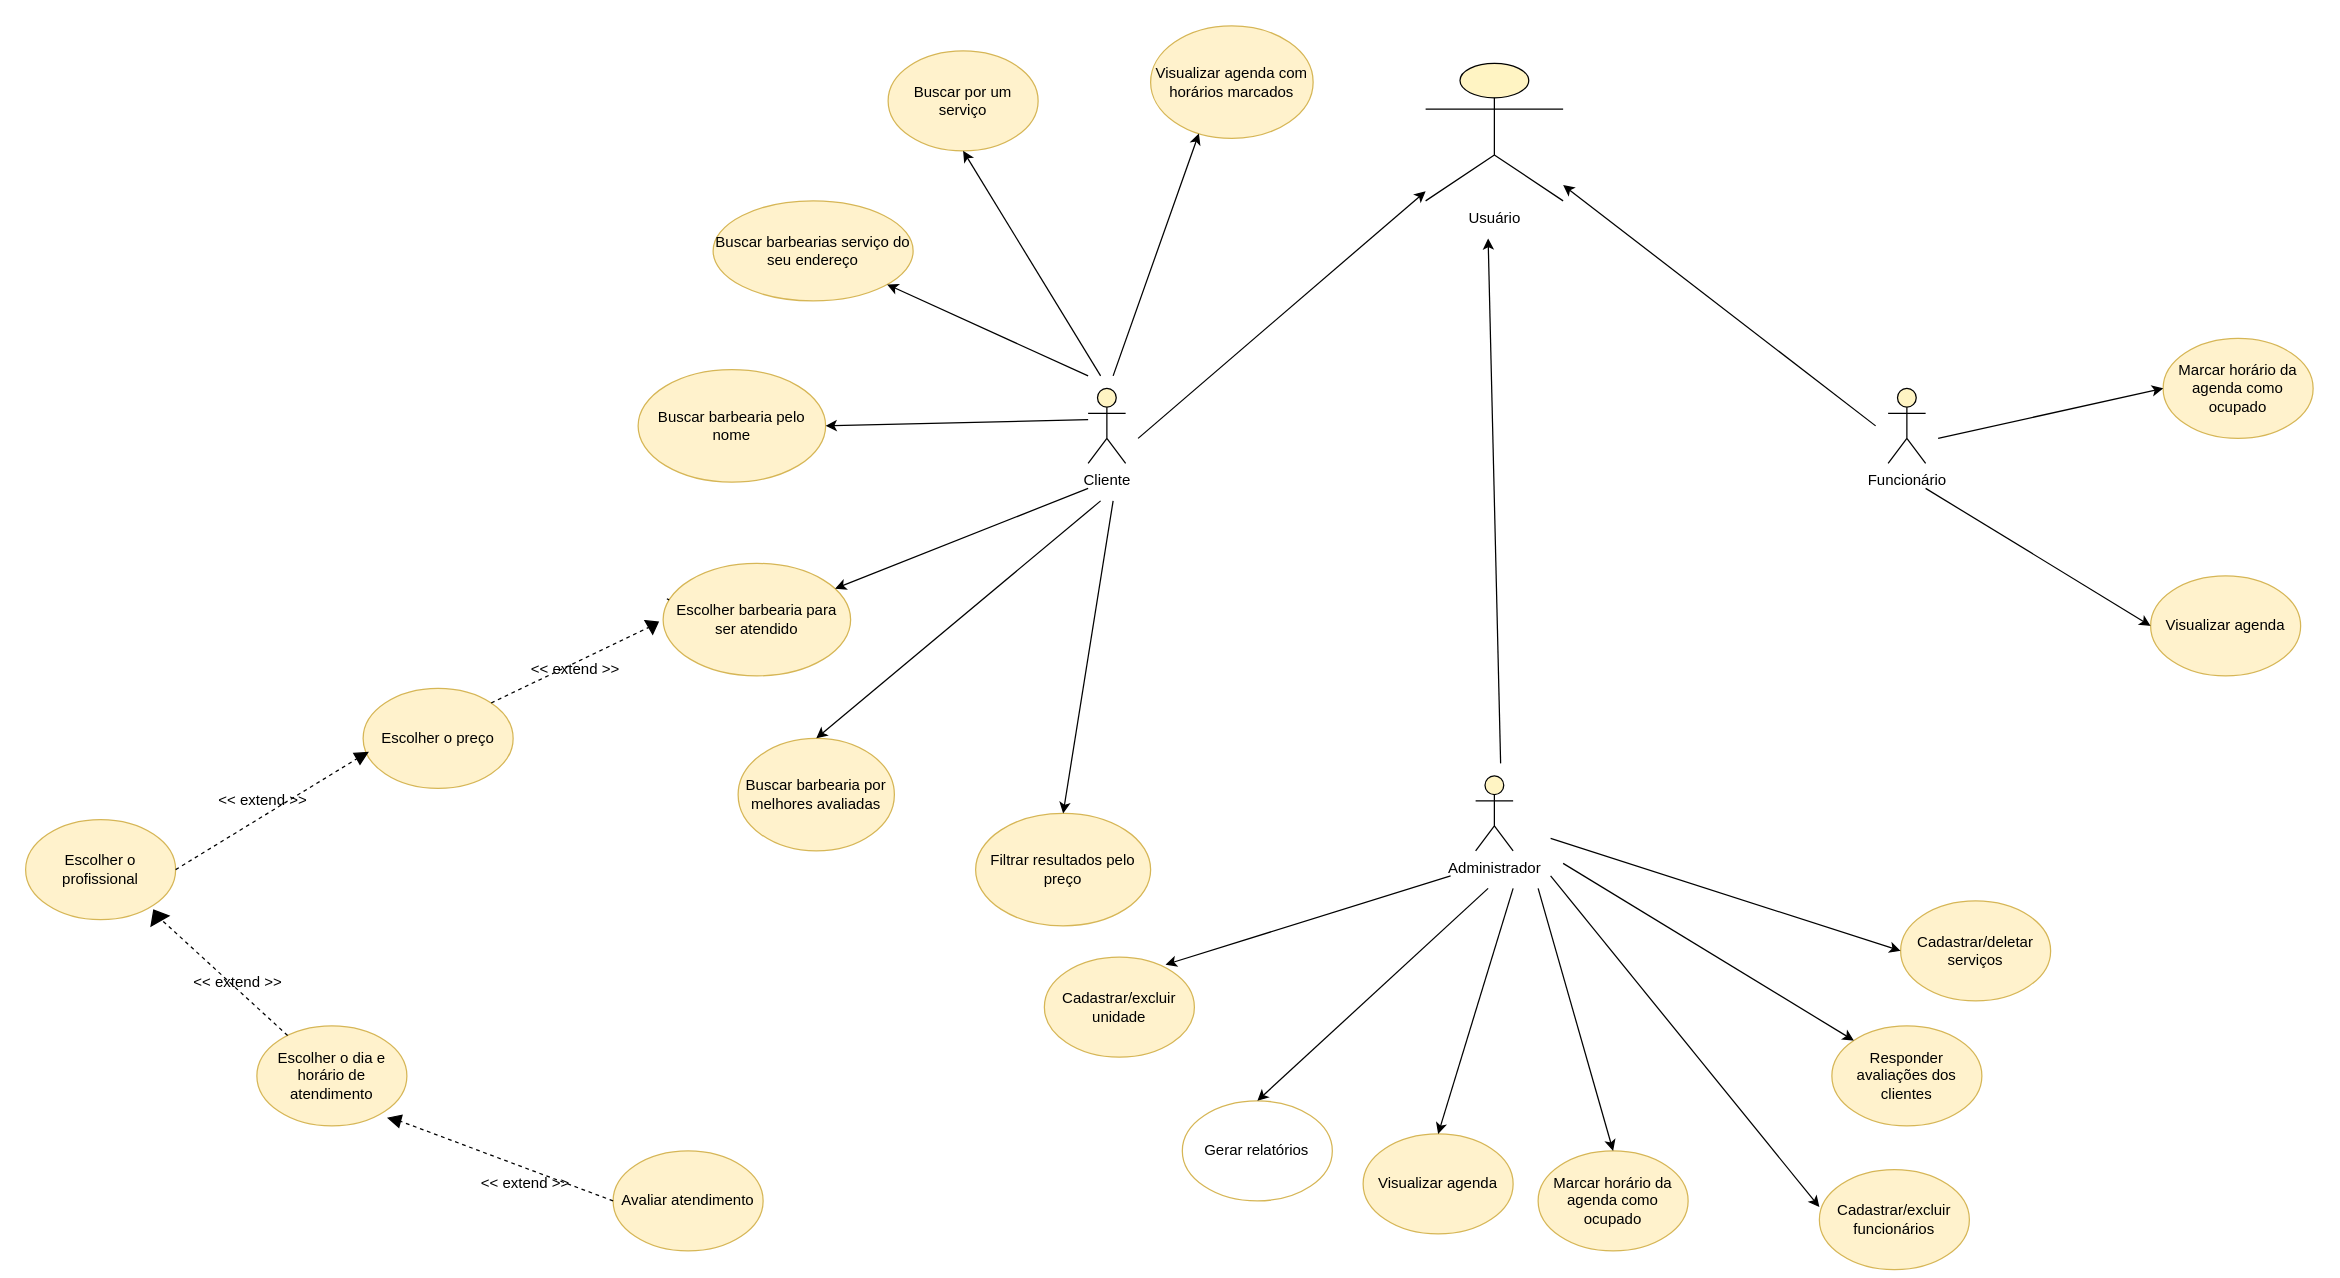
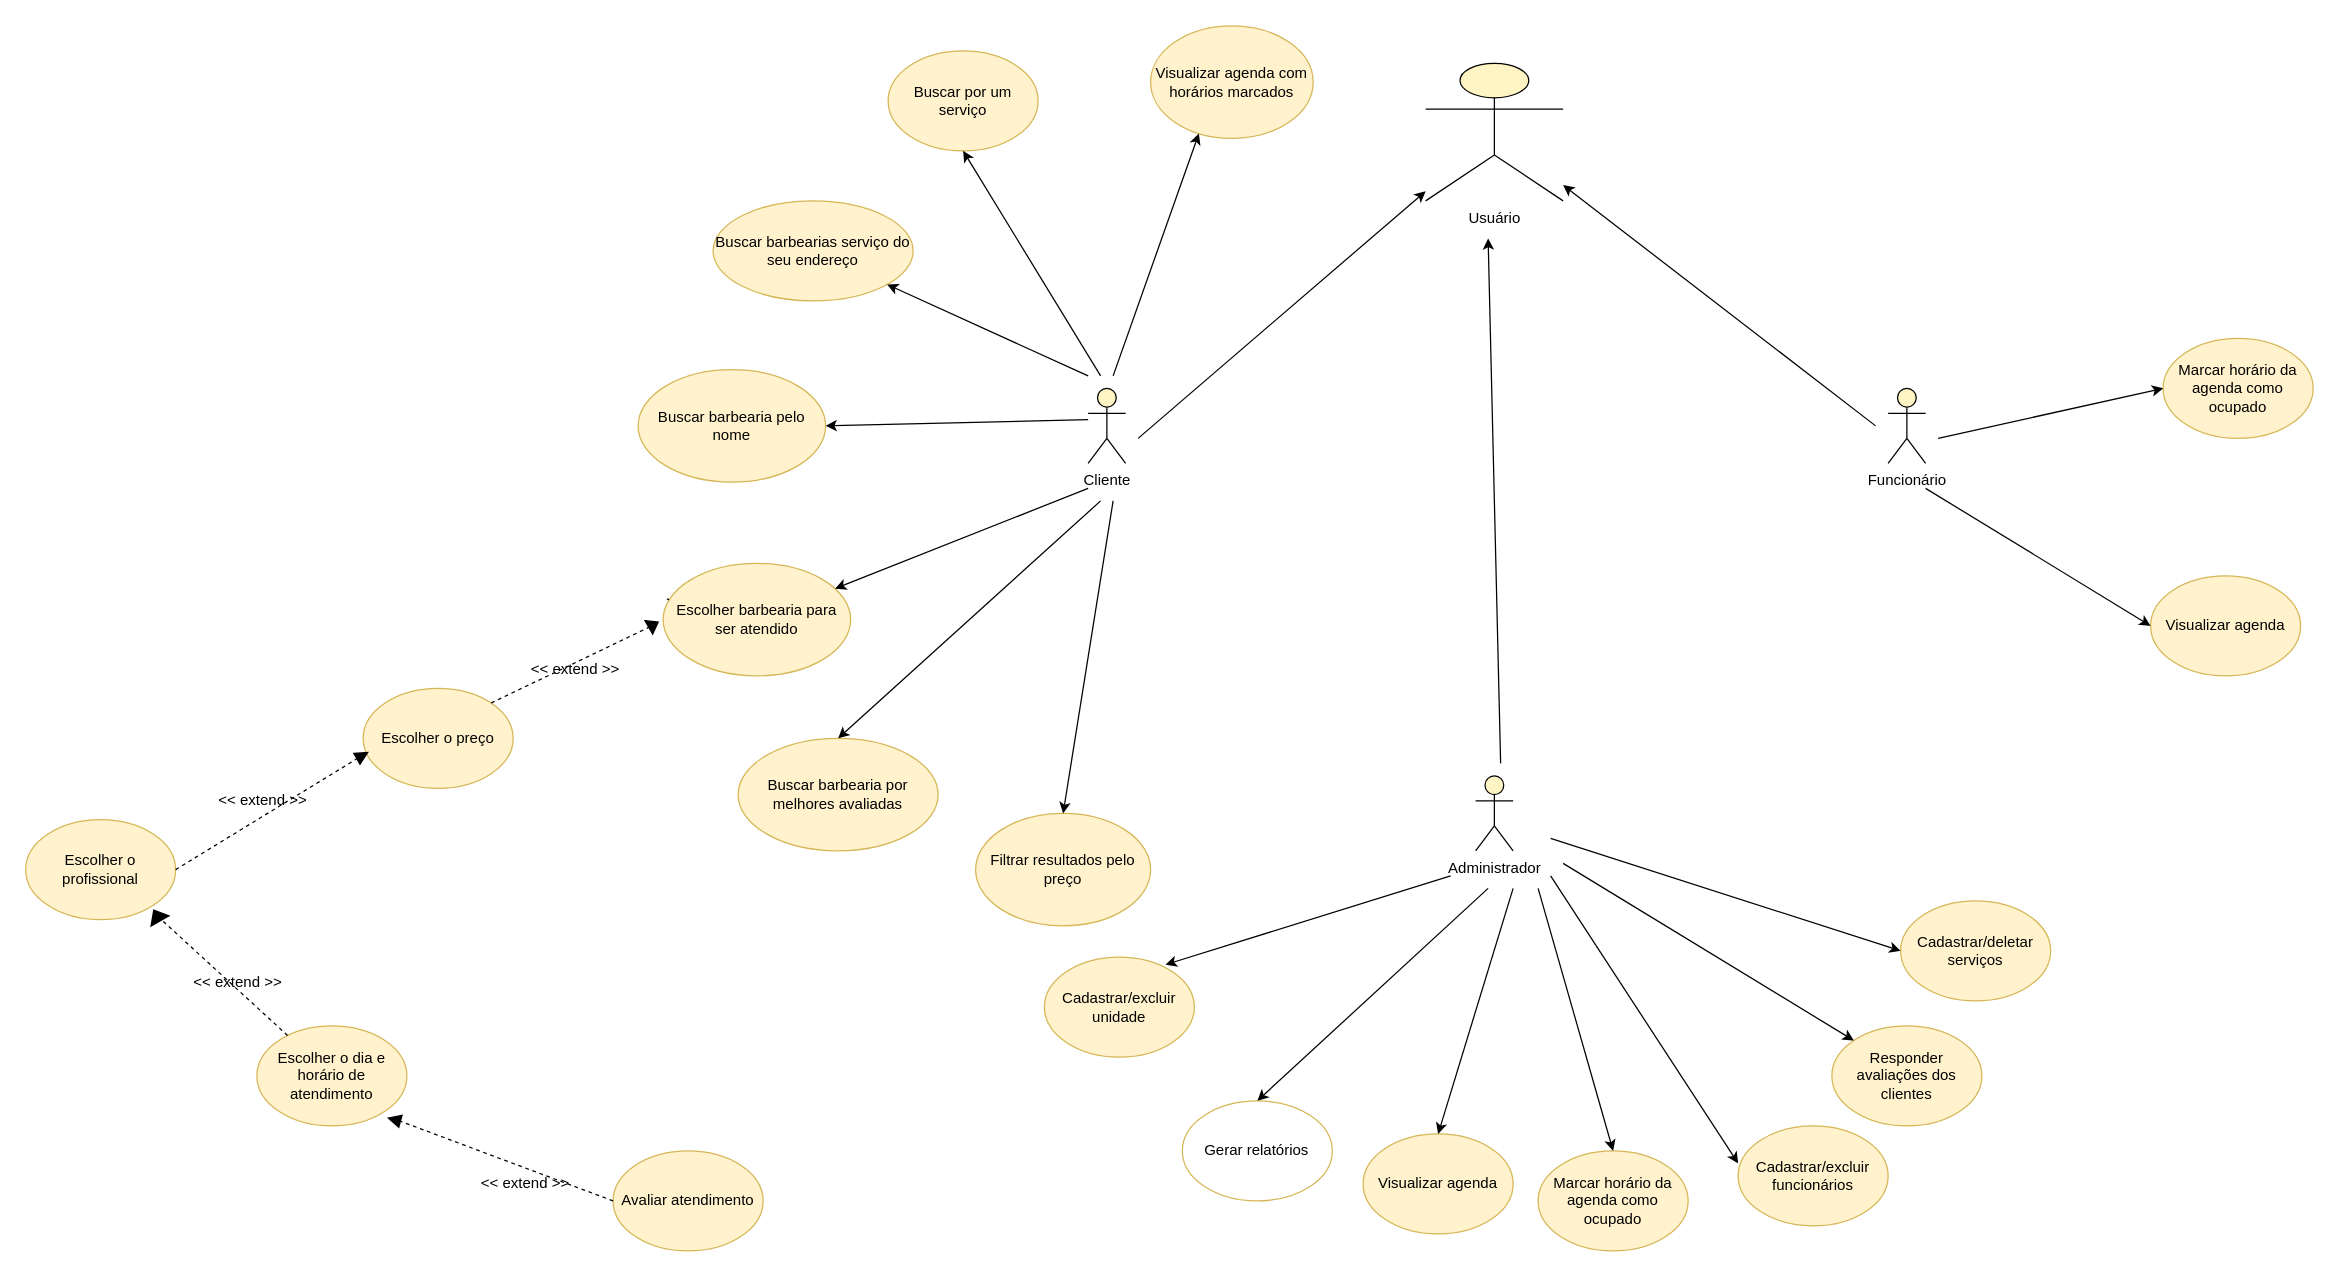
node "Buscar barbearia por melhores avaliadas": size 156x113 -> 200x113
node "Cadastrar/excluir funcionários": moved (1894, 1219) -> (1813, 1176)
